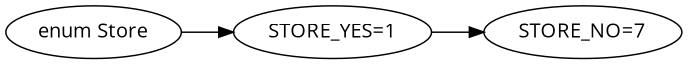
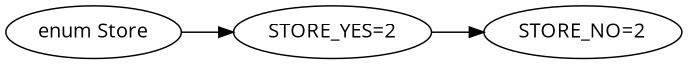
node "STORE_YES=1": label "STORE_YES=1" -> "STORE_YES=2"
node "STORE_NO=7": label "STORE_NO=7" -> "STORE_NO=2"
